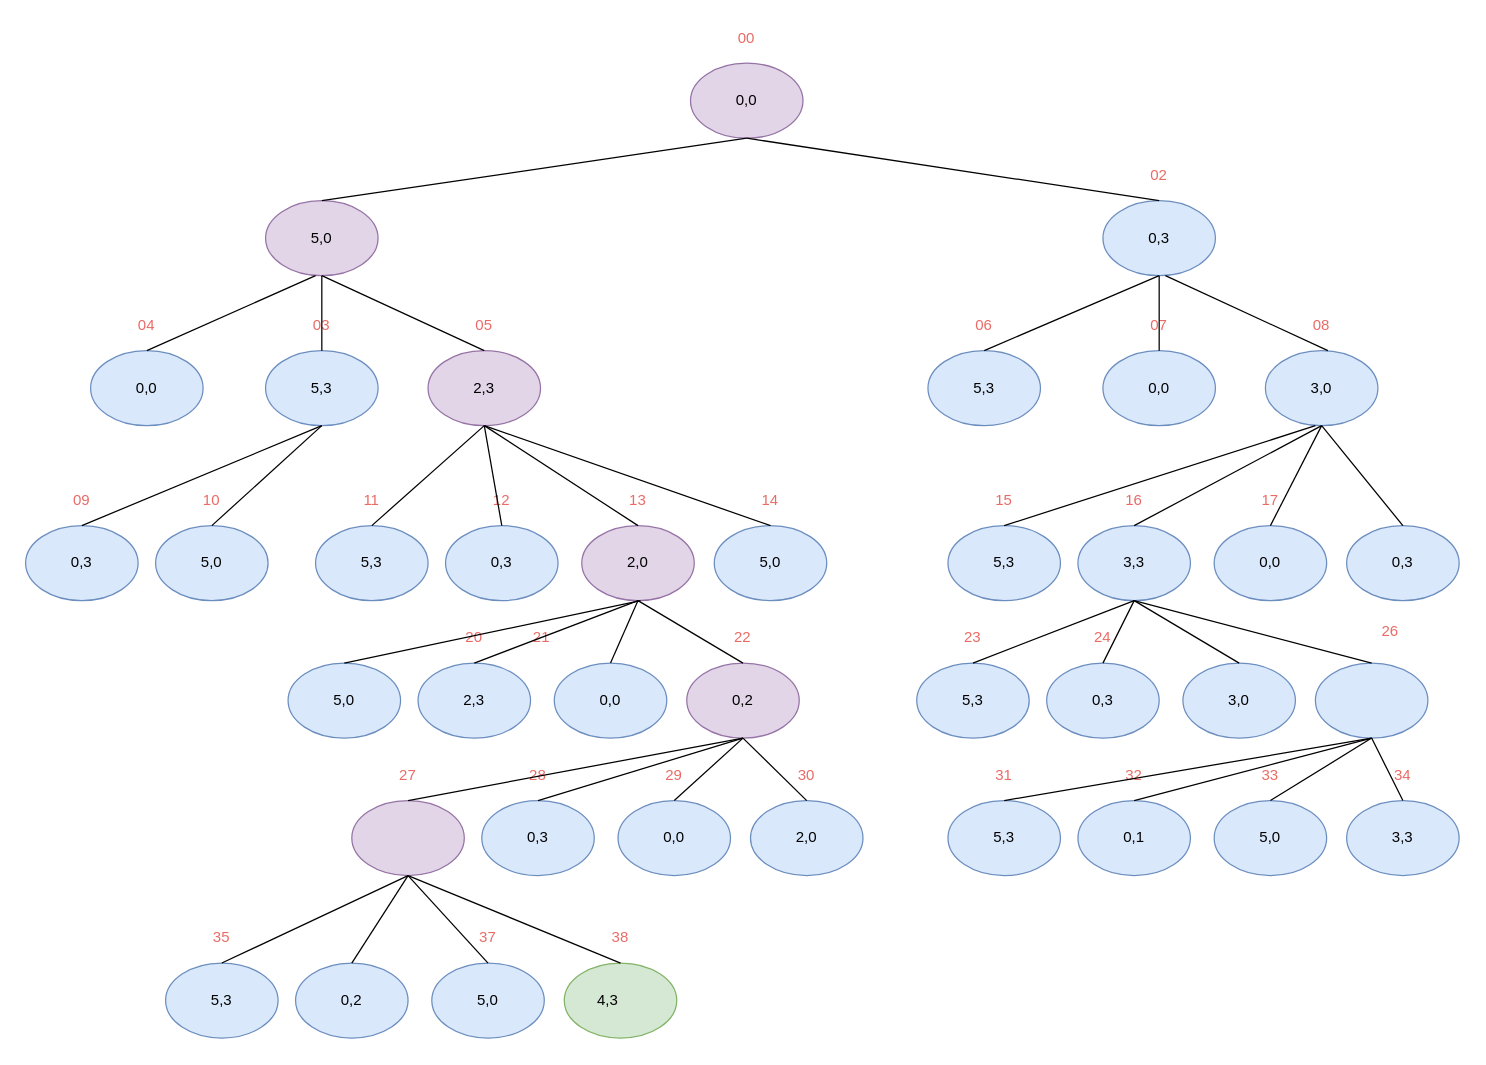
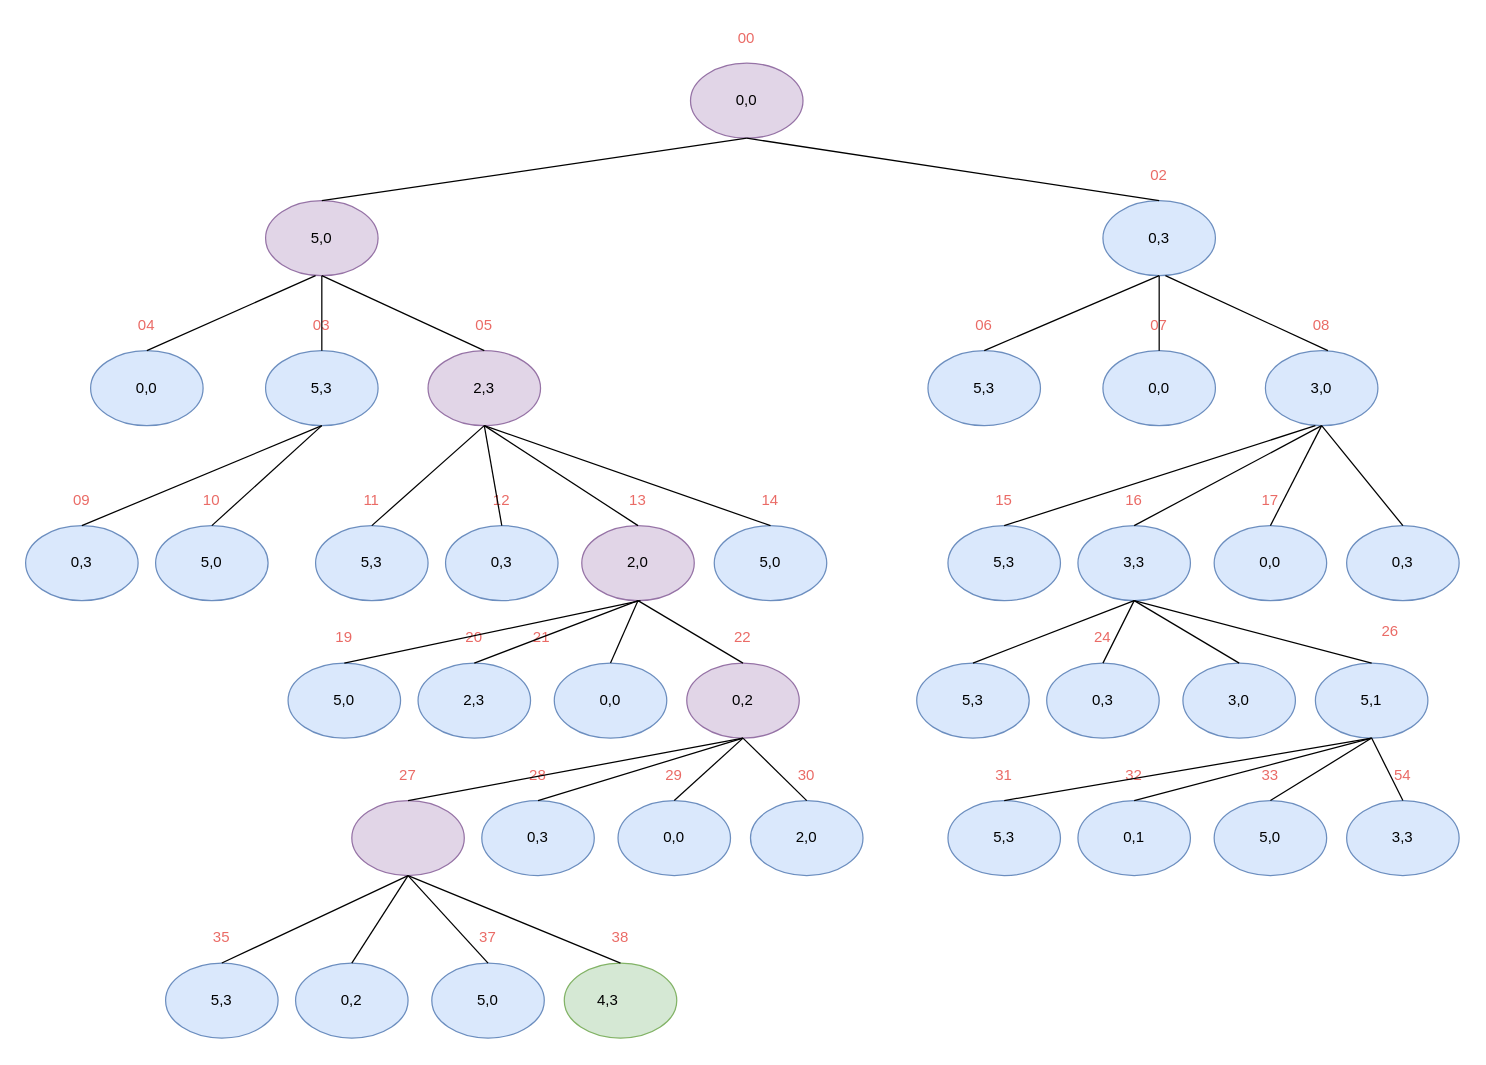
node "19": added
node "23": removed
node "5,1": added
node "34": label "34" -> "54"
